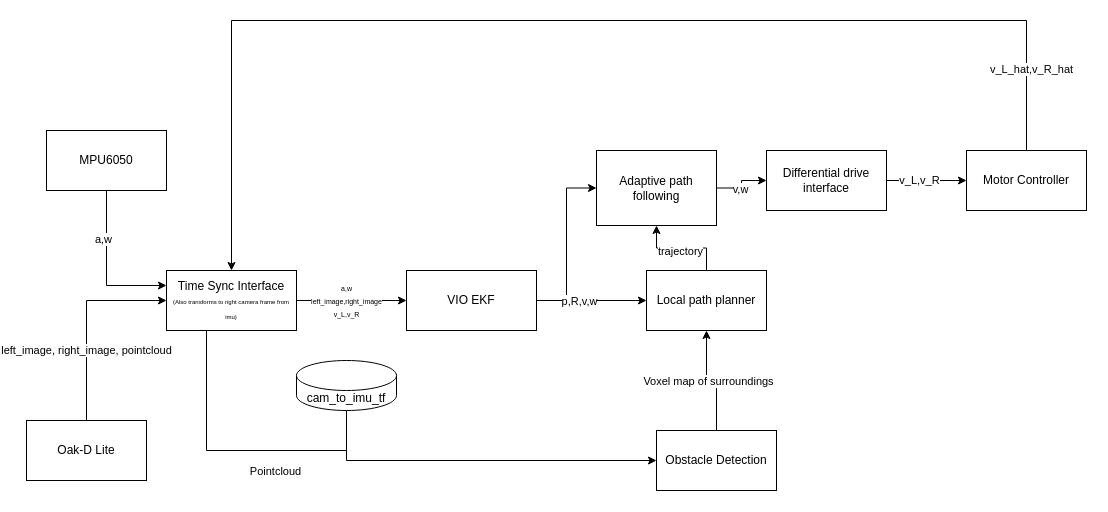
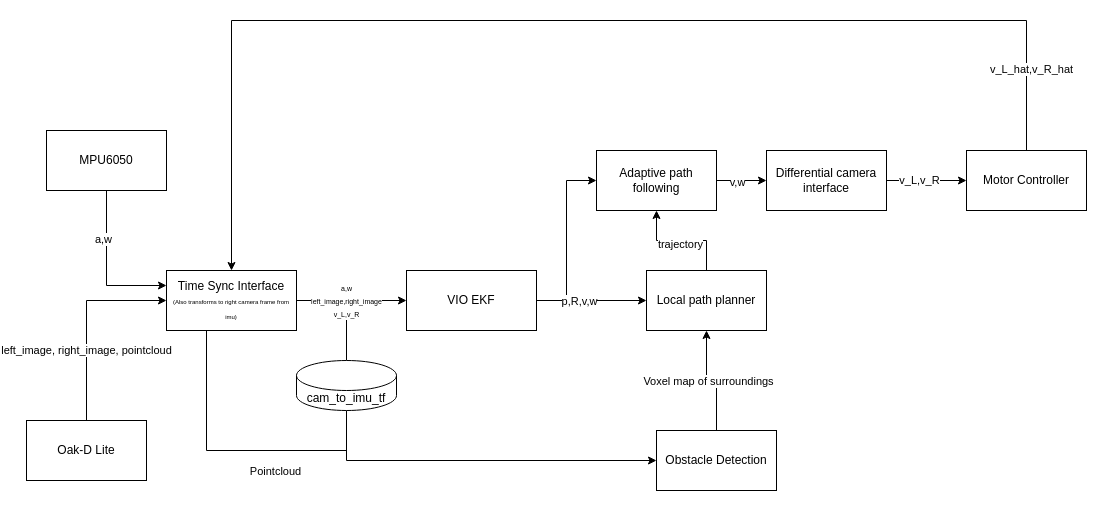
node "Differential drive interface": label "Differential drive interface" -> "Differential camera interface"
node "Adaptive path following": size 120x75 -> 120x60
edge "a,w left_image,right_image v_L,v_R" -- "cam_to_imu_tf": added
